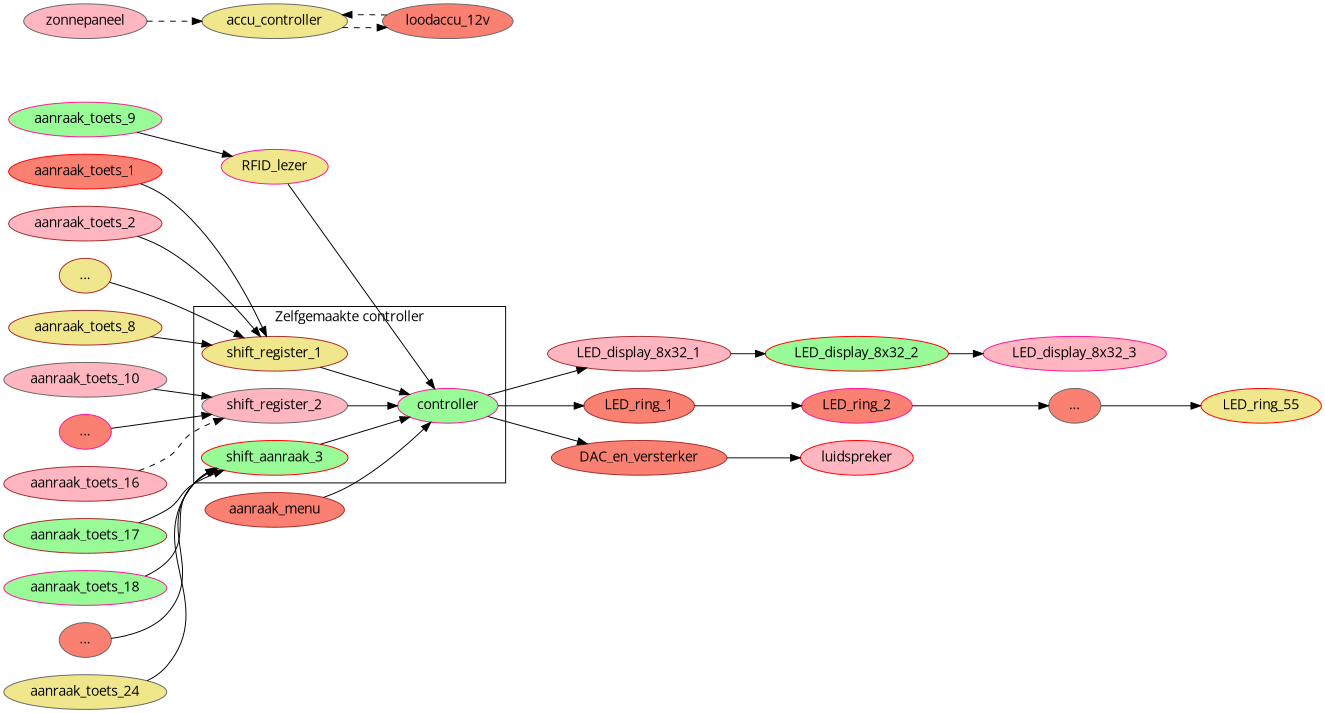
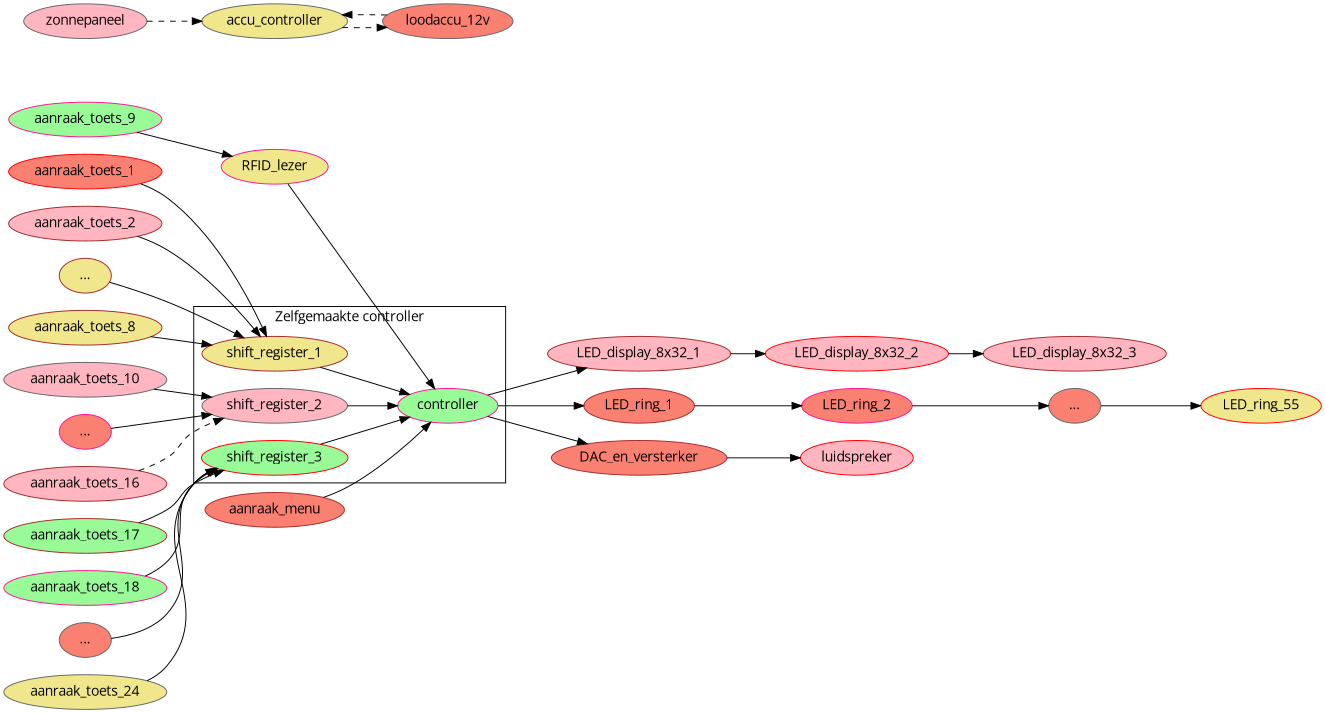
node "LED_display_8x32_2": fillcolor palegreen -> lightpink
node "LED_display_8x32_3": color deeppink -> brown
node "shift_aanraak_3": label "shift_aanraak_3" -> "shift_register_3"
